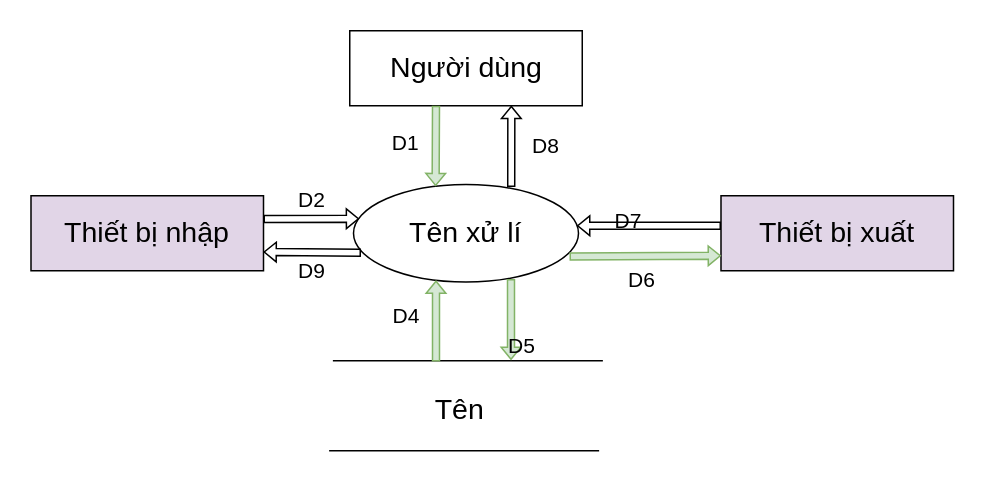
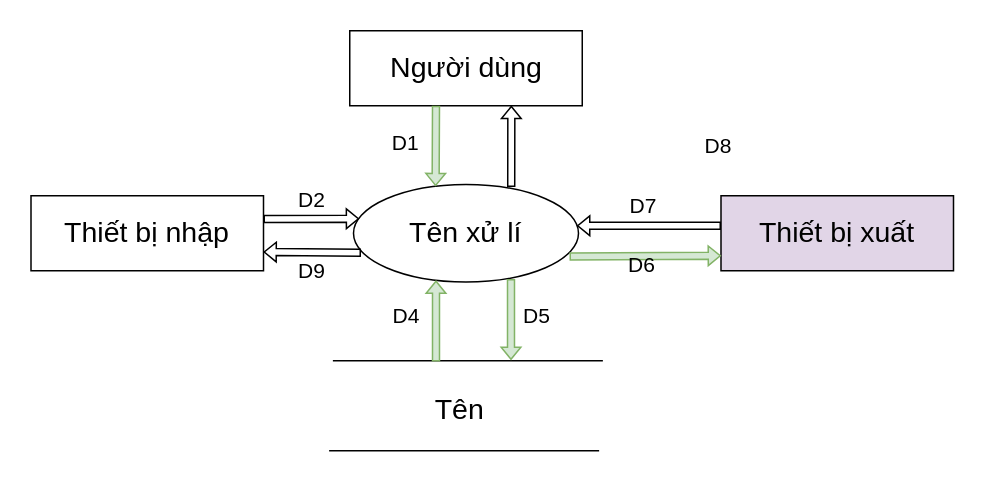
node "D8": moved (546, 146) -> (719, 146)
node "D7": moved (629, 221) -> (644, 206)
node "Thiết bị nhập": fillcolor #e1d5e7 -> #ffffff
node "D6": moved (642, 280) -> (642, 265)
node "D5": moved (522, 346) -> (537, 316)
